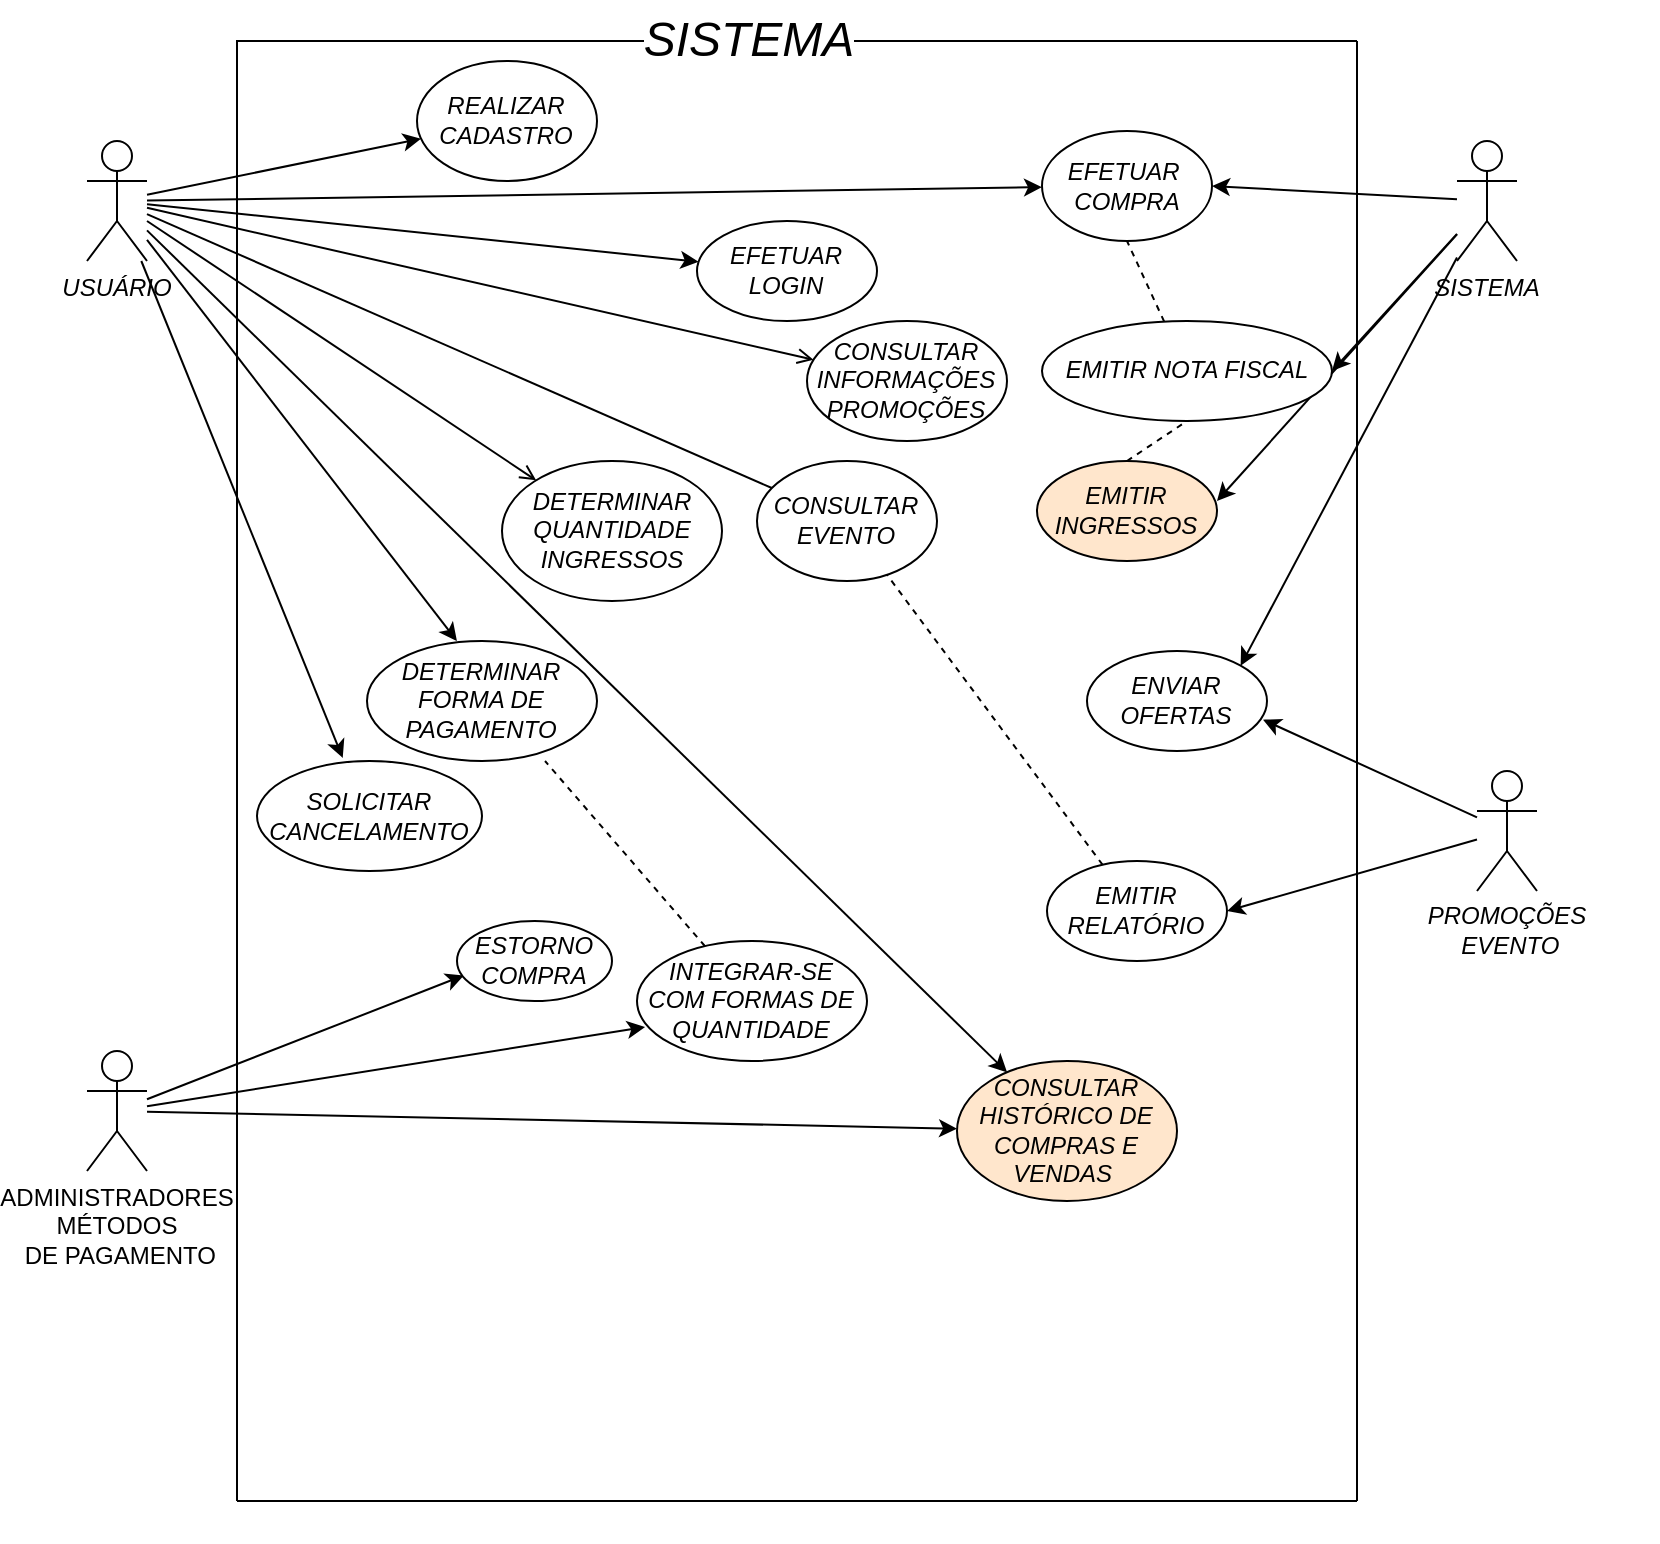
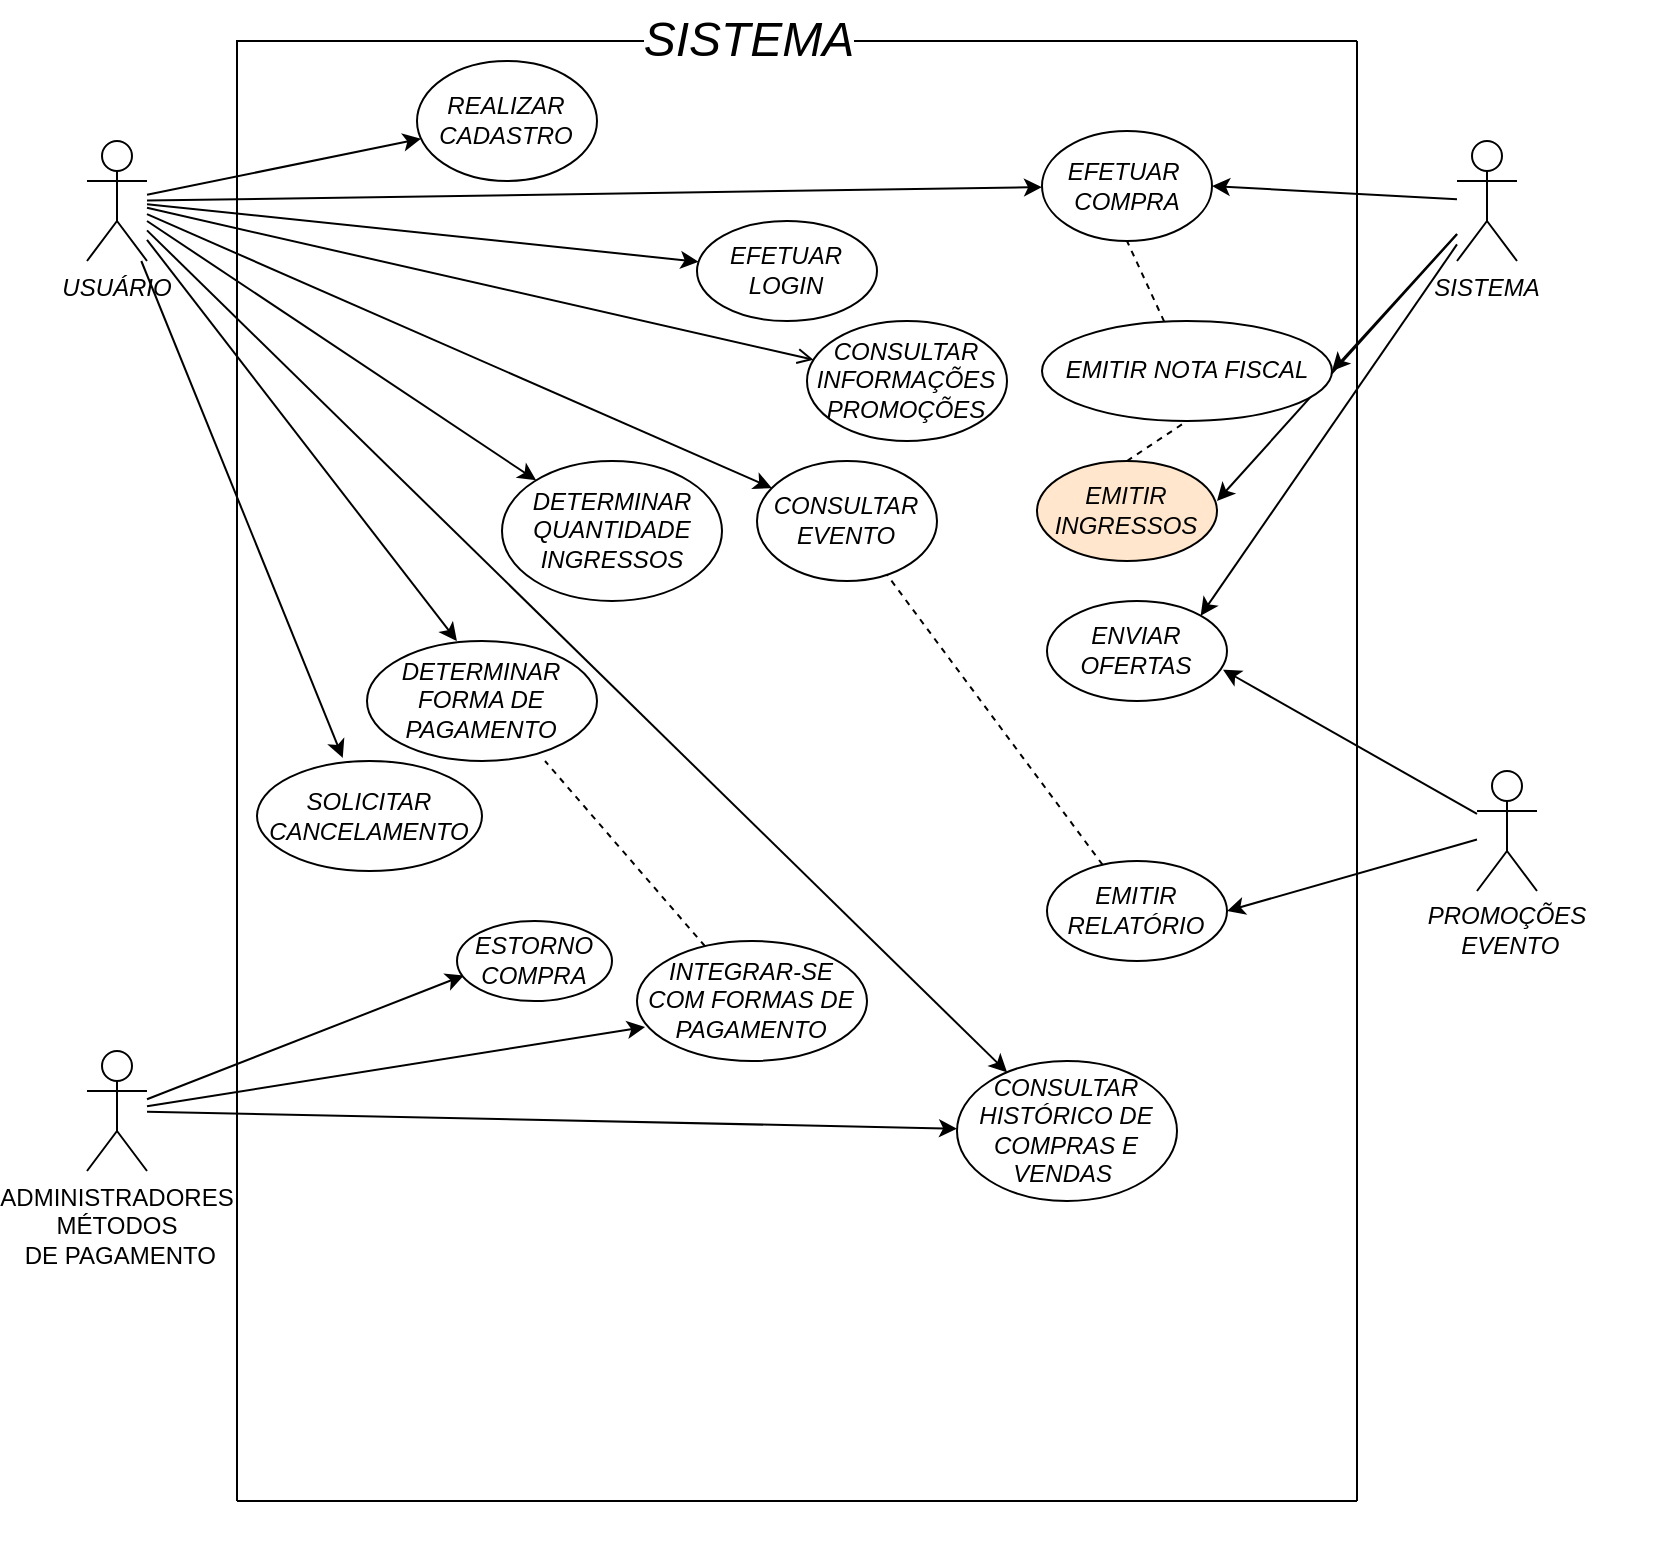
edge "USUÁRIO" -> "DETERMINAR QUANTIDADE INGRESSOS": arrowhead open -> classic
edge "USUÁRIO" -- "CONSULTAR EVENTO": arrowhead none -> classic
node "ENVIAR OFERTAS": moved (1177, 701) -> (1137, 651)
node "INTEGRAR-SE COM FORMAS DE QUANTIDADE": label "INTEGRAR-SE COM FORMAS DE QUANTIDADE" -> "INTEGRAR-SE COM FORMAS DE PAGAMENTO"
node "CONSULTAR HISTÓRICO DE COMPRAS E VENDAS": fillcolor #ffe6cc -> #ffffff
